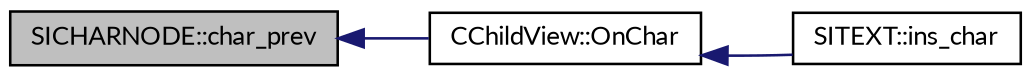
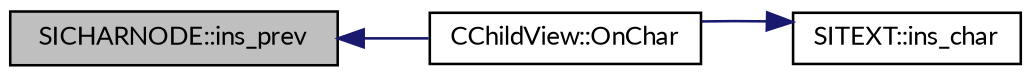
node "SICHARNODE::char_prev": label "SICHARNODE::char_prev" -> "SICHARNODE::ins_prev"
edge "SITEXT::ins_char" -> "CChildView::OnChar": reversed
